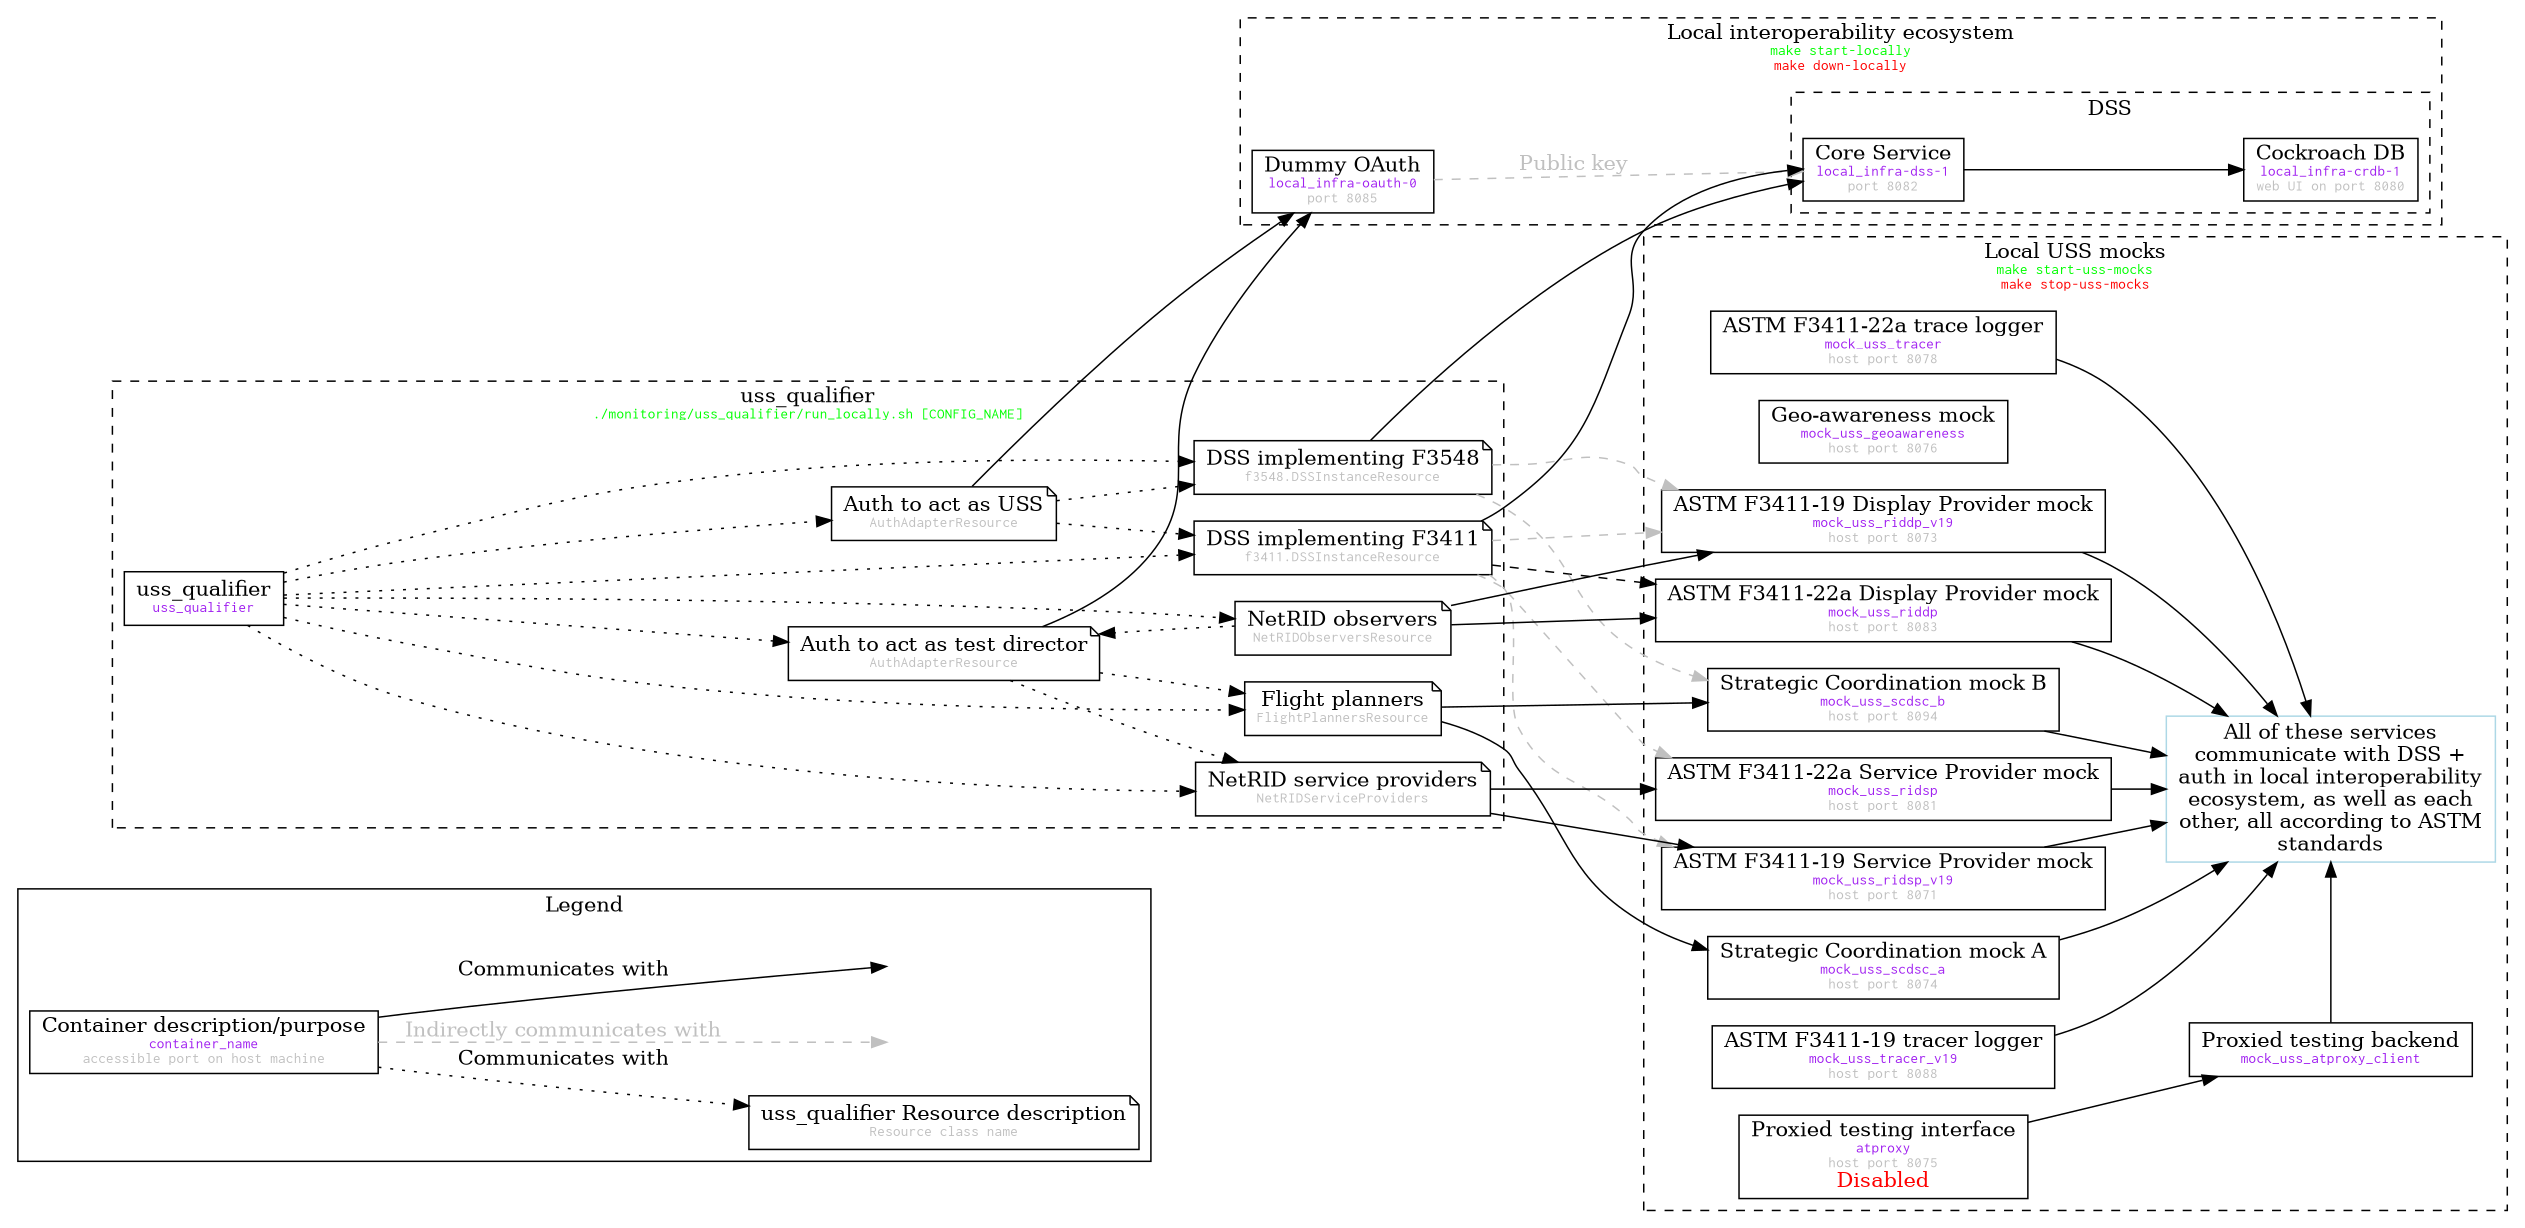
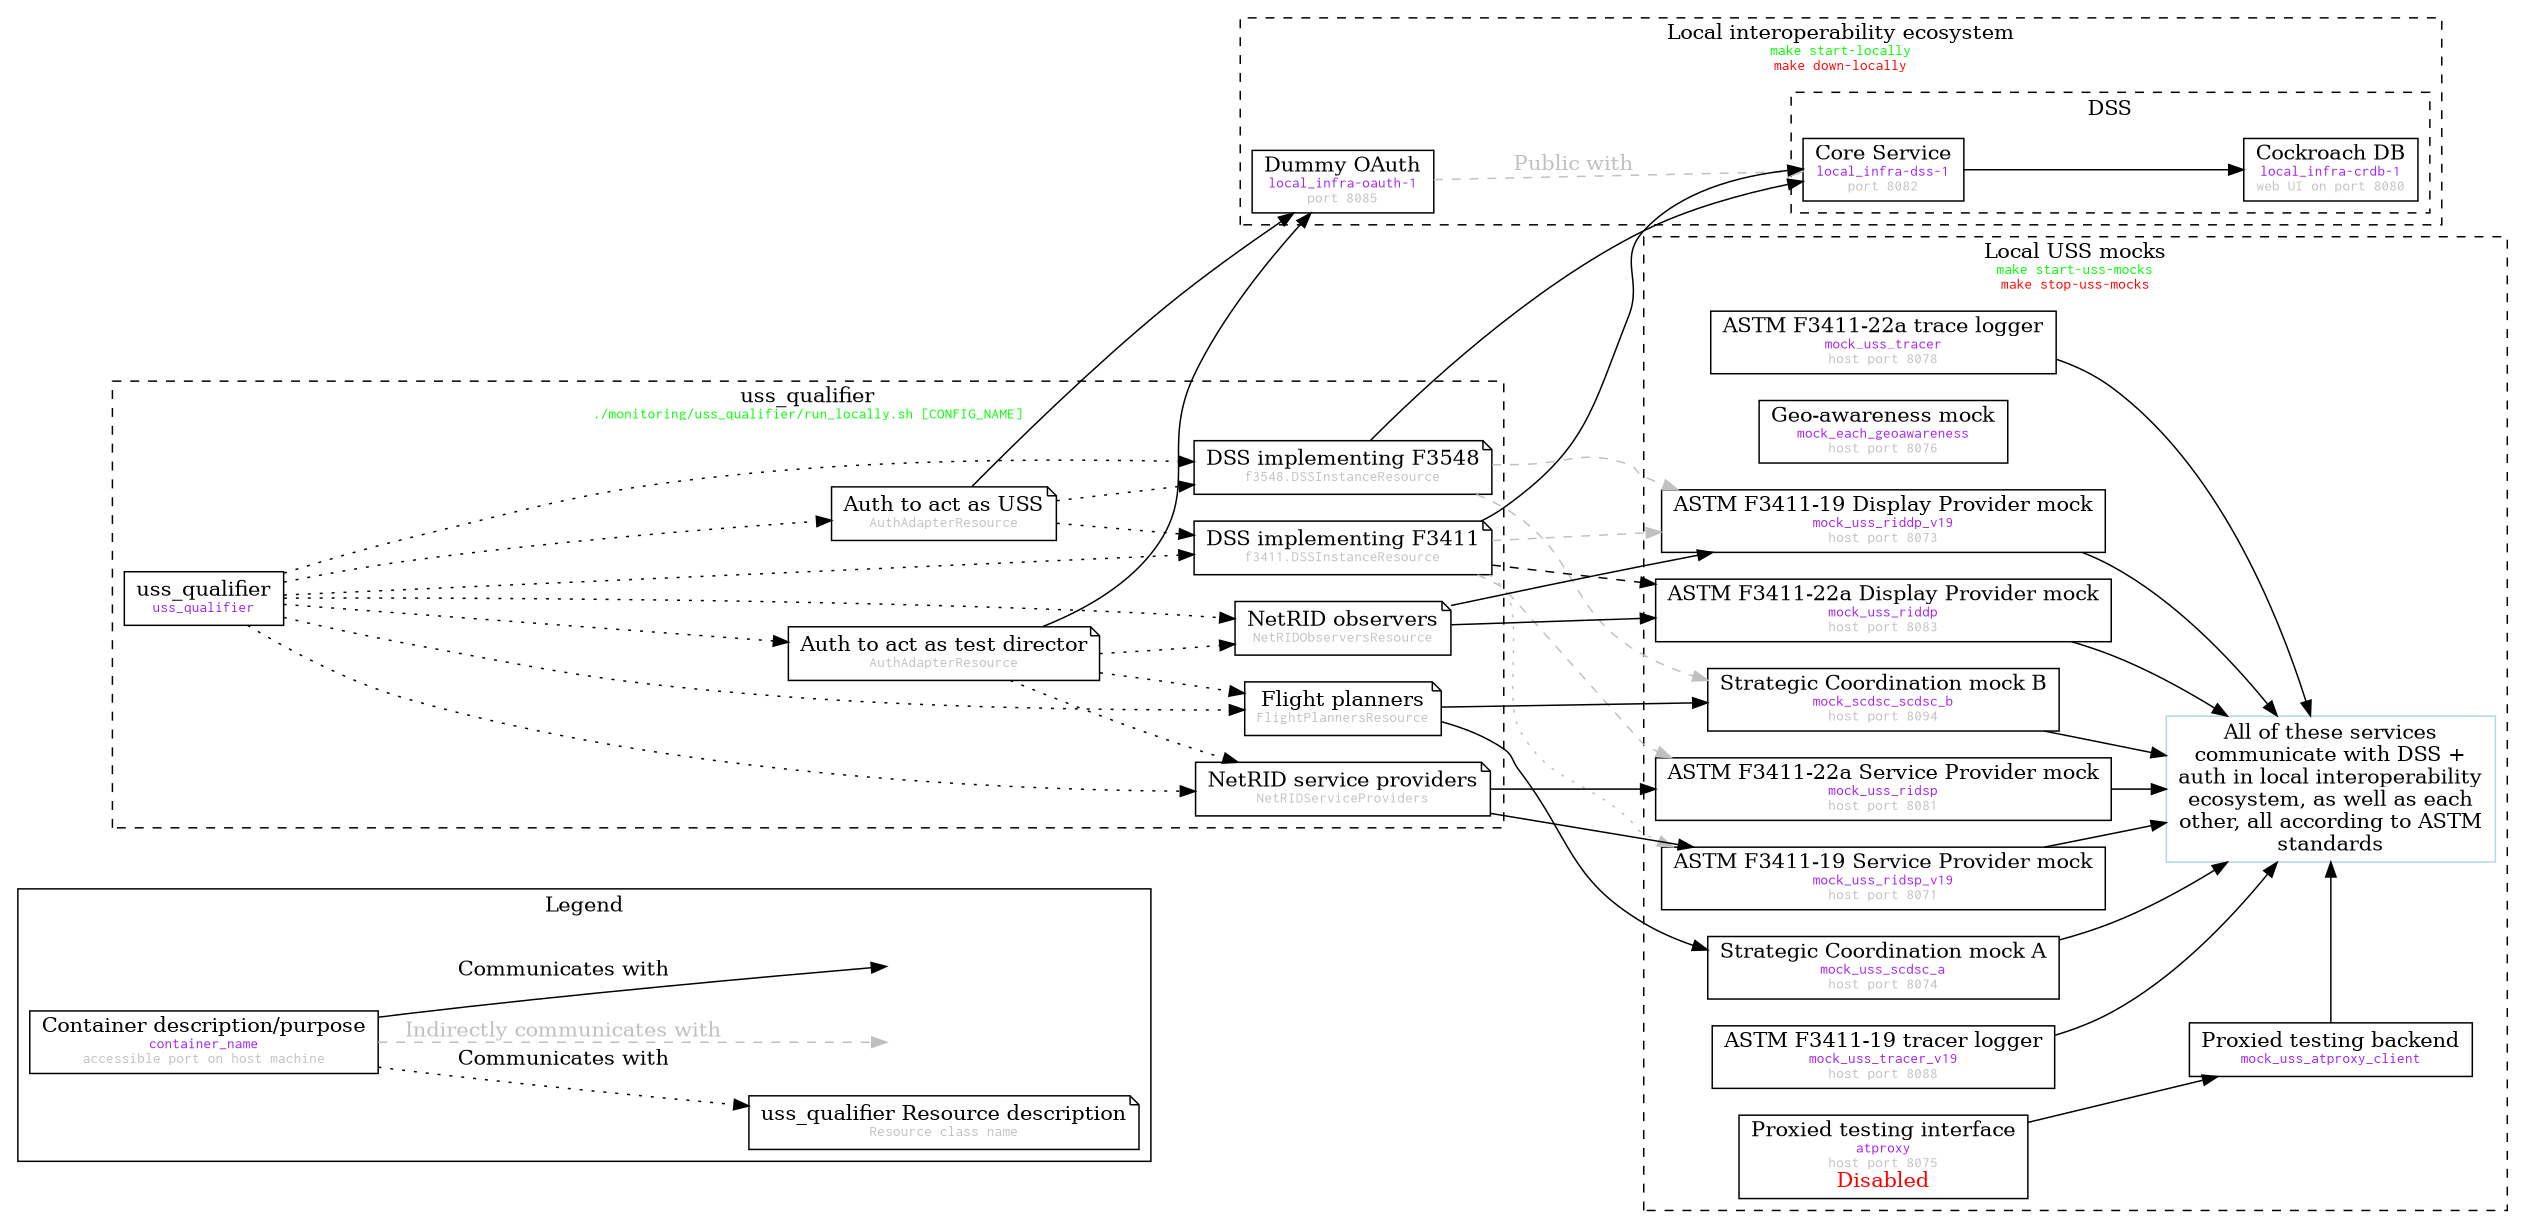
edge "Dummy OAuth" -> "Core Service": label "Public key" -> "Public with"
node "Dummy OAuth": text "local_infra-oauth-0" -> "local_infra-oauth-1"
node "Geo-awareness mock": text "mock_uss_geoawareness" -> "mock_each_geoawareness"
edge "NetRID observers" -> "Auth to act as test director": reversed
node "Strategic Coordination mock B": text "mock_uss_scdsc_b" -> "mock_scdsc_scdsc_b"
edge "DSS implementing F3411" -> "ASTM F3411-19 Service Provider mock": style dashed -> dotted
